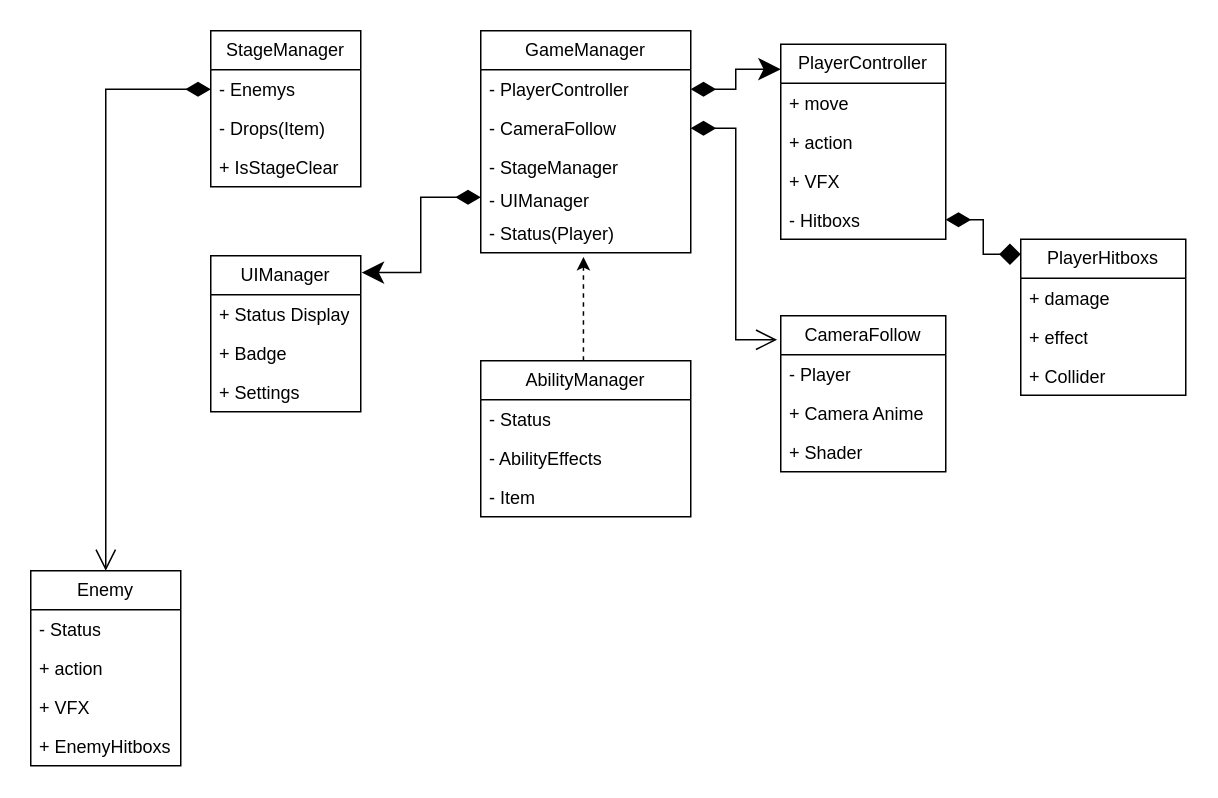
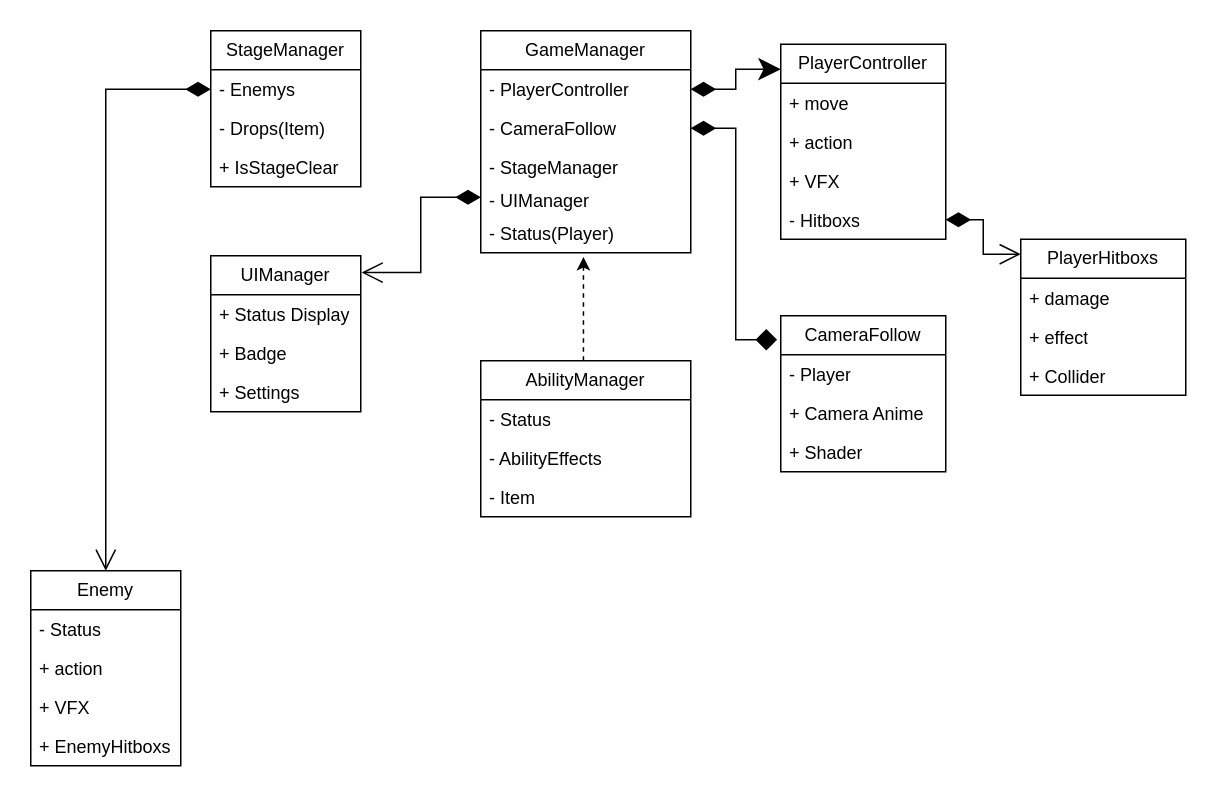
edge "- Hitboxs" -- "PlayerHitboxs": arrowhead diamond -> open
edge "- UIManager" -- "UIManager": arrowhead classic -> open
edge "- CameraFollow" -- "CameraFollow": arrowhead open -> diamond
